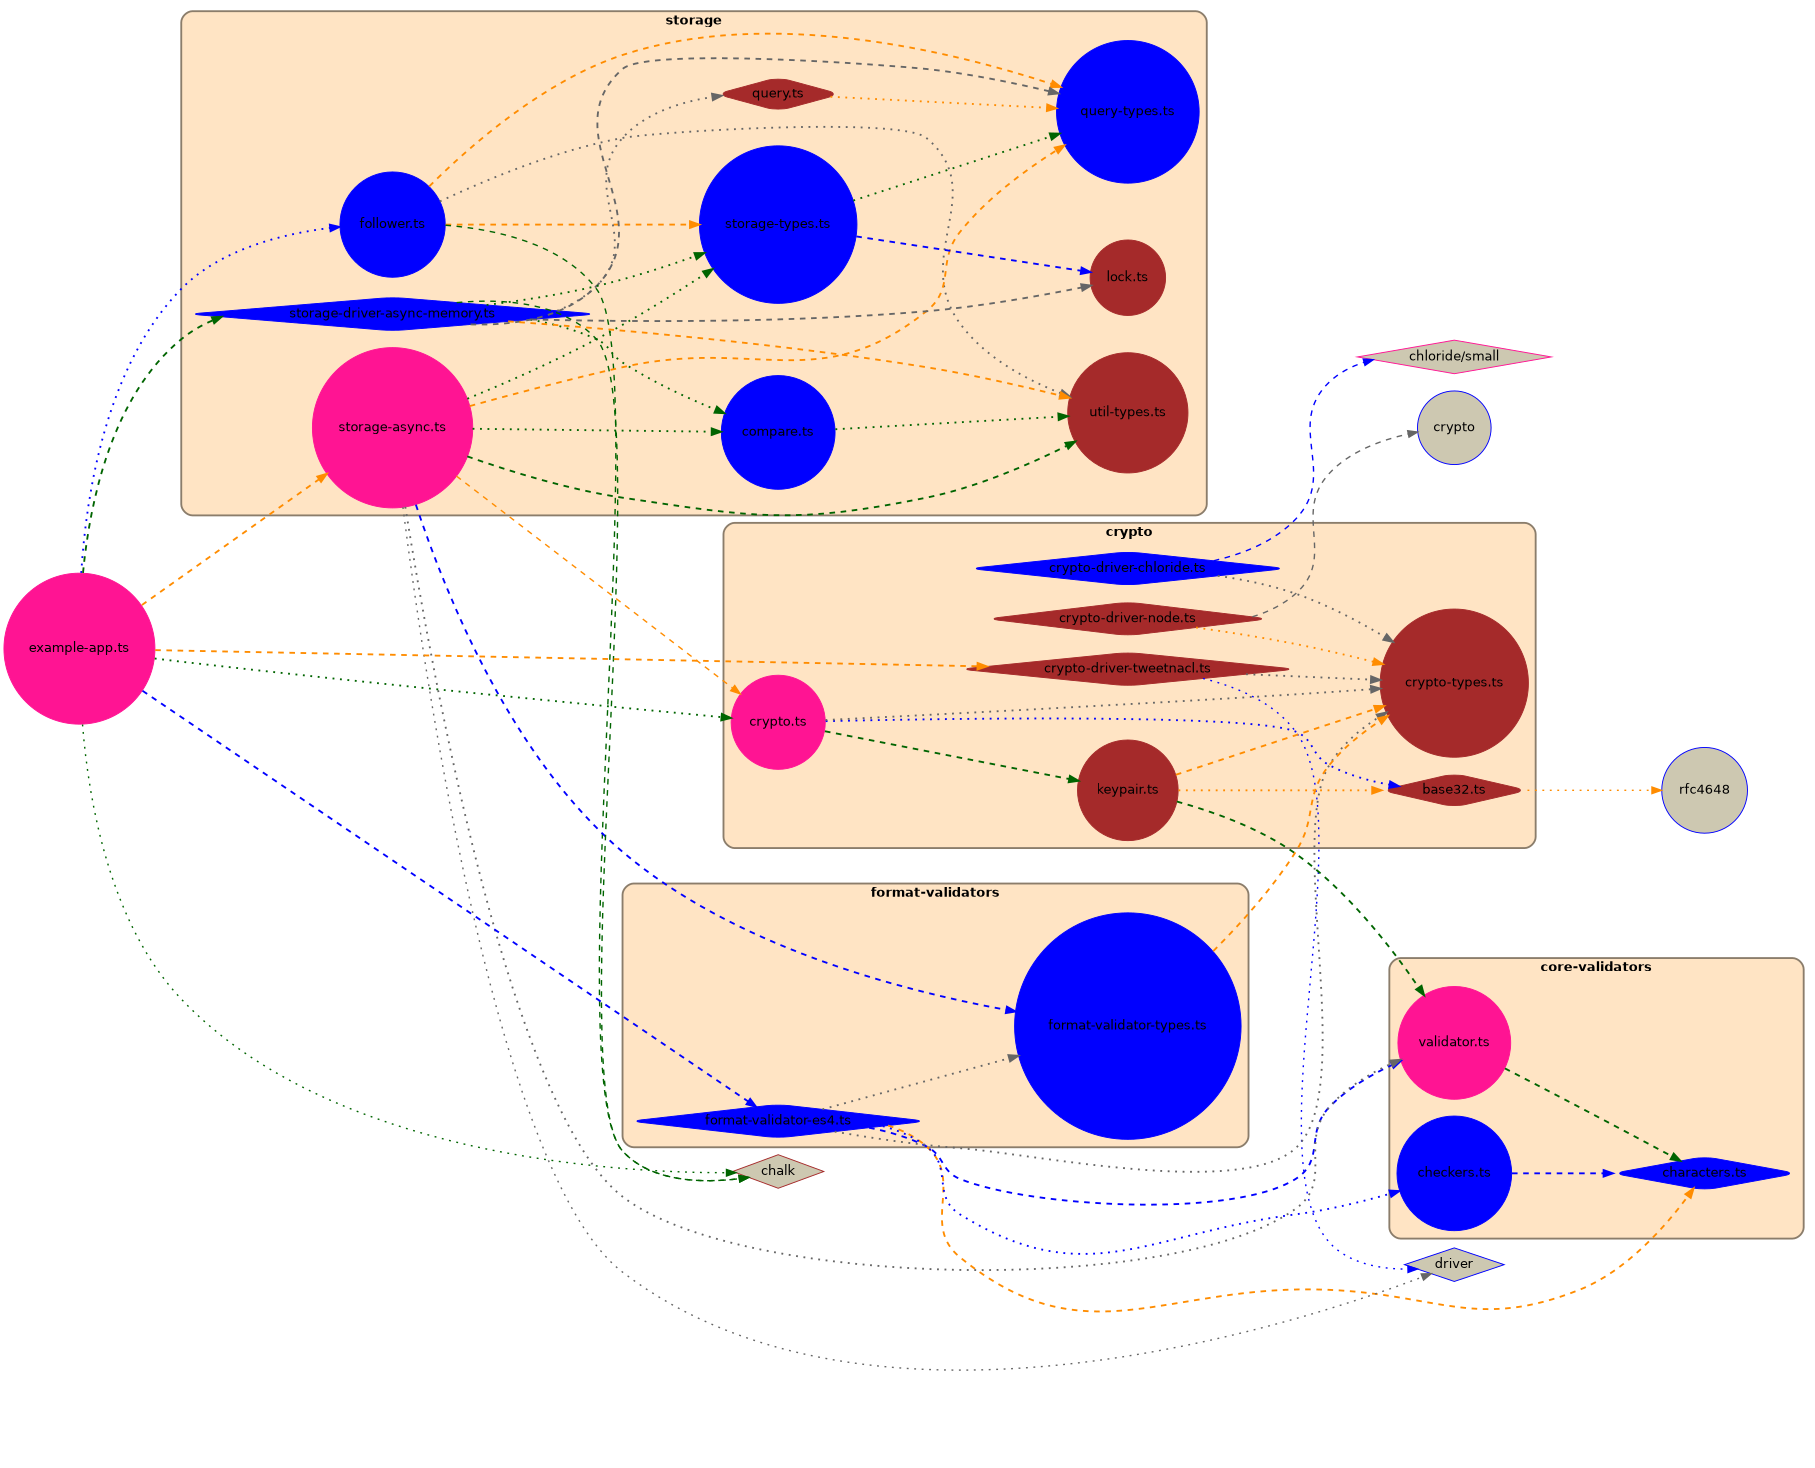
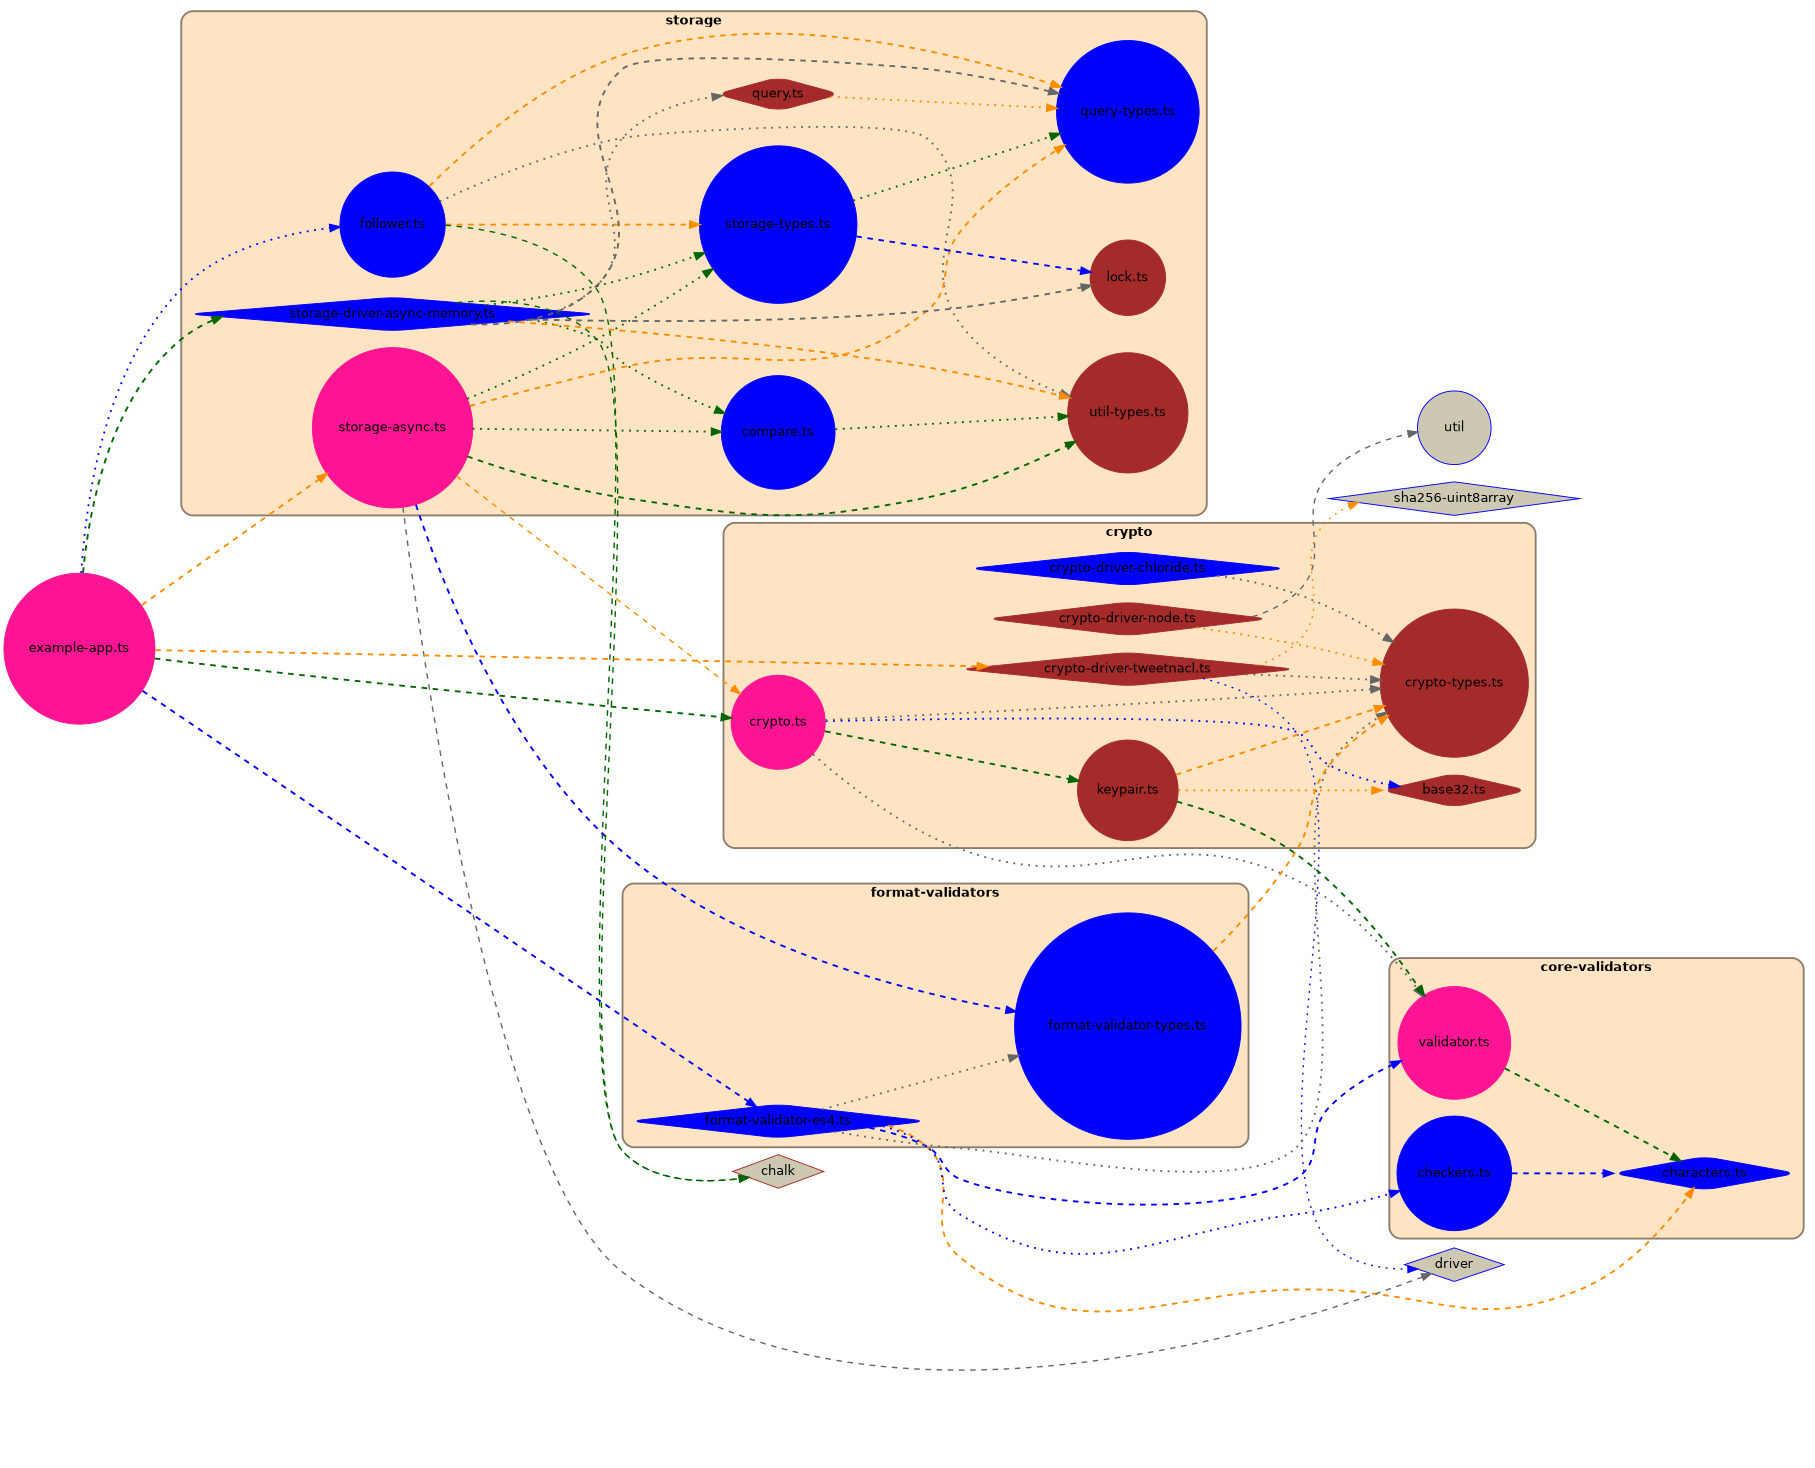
node "chloride/small": removed
node "crypto": label "crypto" -> "util"
node "sha256-uint8array": added
edge "example-app.ts" -> "crypto.ts": style dotted -> dashed
node "rfc4648": removed
edge "example-app.ts" -> "chalk": removed
edge "storage-async.ts" -> "validator.ts": now "crypto.ts" -> "validator.ts"
edge "storage-async.ts" -> "driver": style dotted -> dashed
